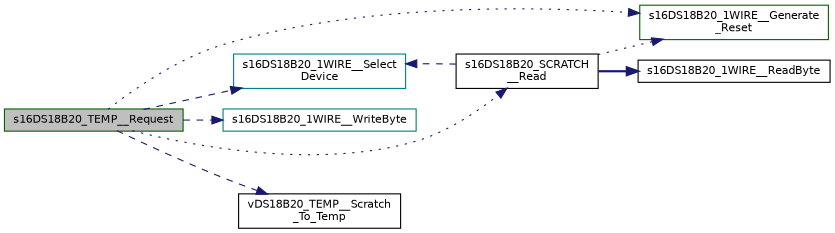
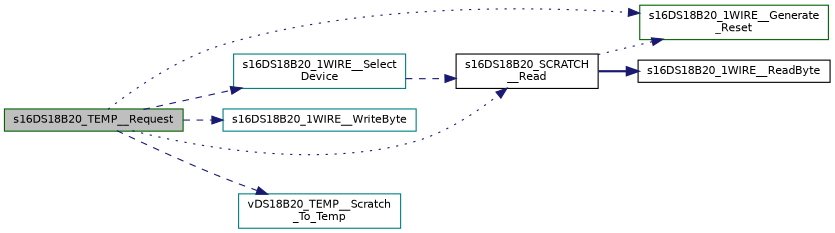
edge "s16DS18B20_SCRATCH __Read" -> "s16DS18B20_1WIRE__Select Device": reversed
node "vDS18B20_TEMP__Scratch _To_Temp": color black -> teal
